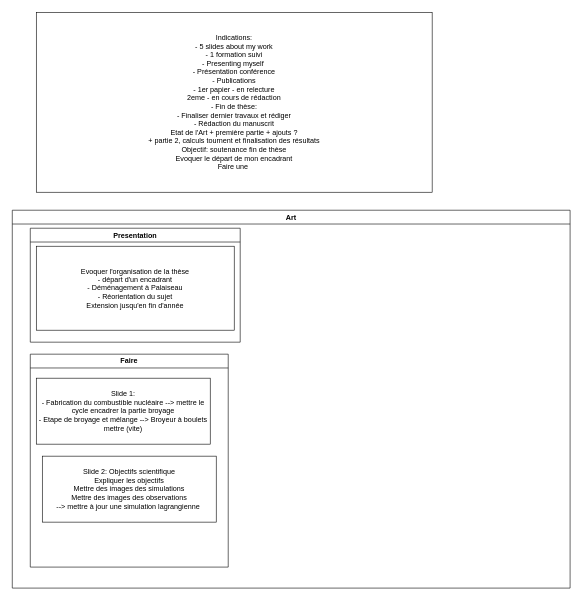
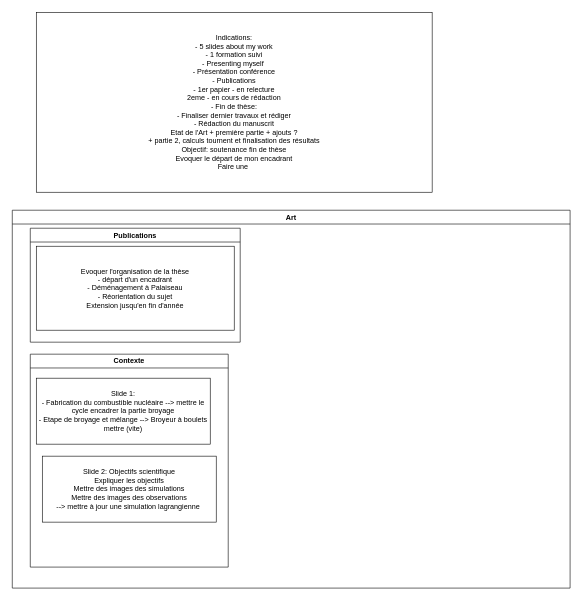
node "Presentation": label "Presentation" -> "Publications"
node "Faire": label "Faire" -> "Contexte"
